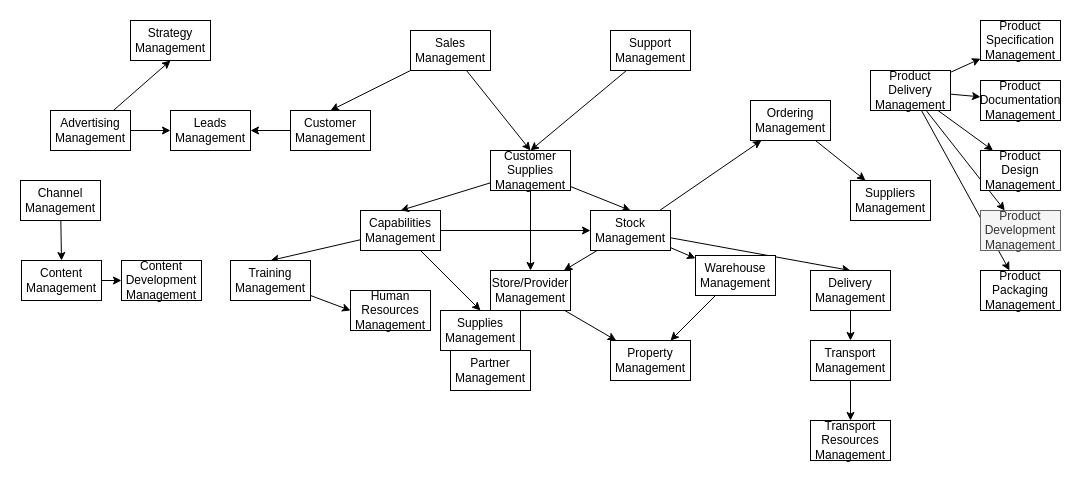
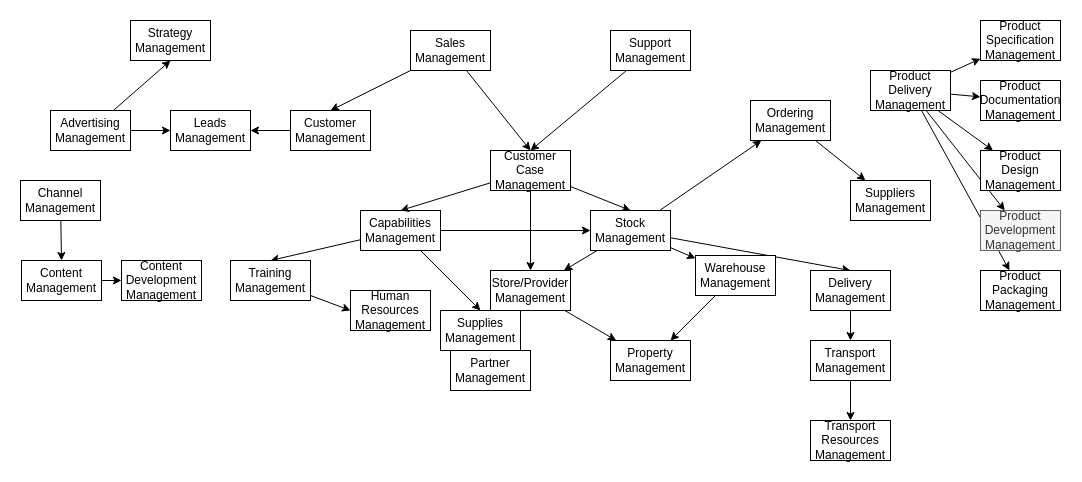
node "Customer Supplies Management": label "Customer Supplies Management" -> "Customer Case Management"
